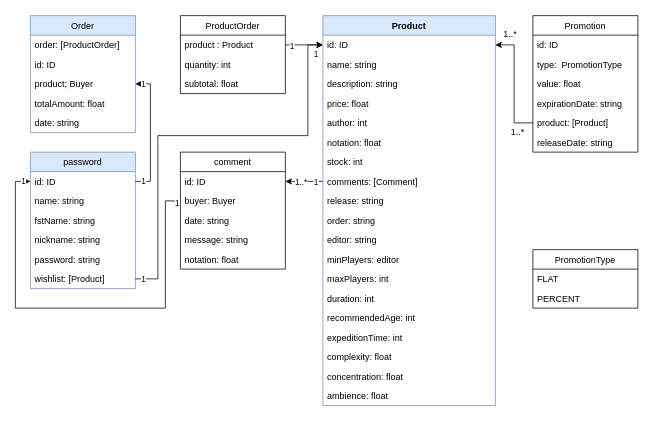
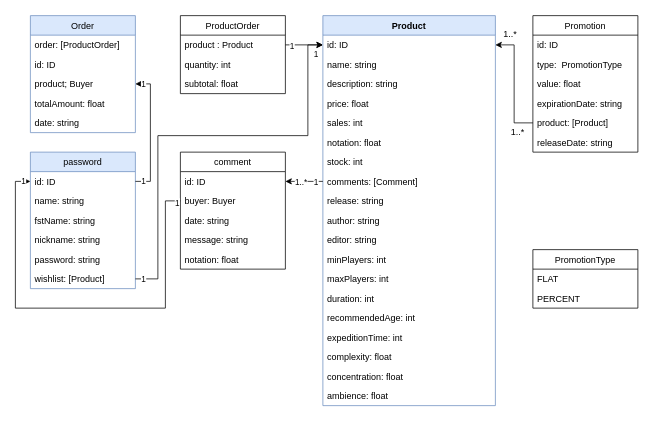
node "author: int": label "author: int" -> "sales: int"
node "order: string": label "order: string" -> "author: string"
node "minPlayers: editor": label "minPlayers: editor" -> "minPlayers: int"
